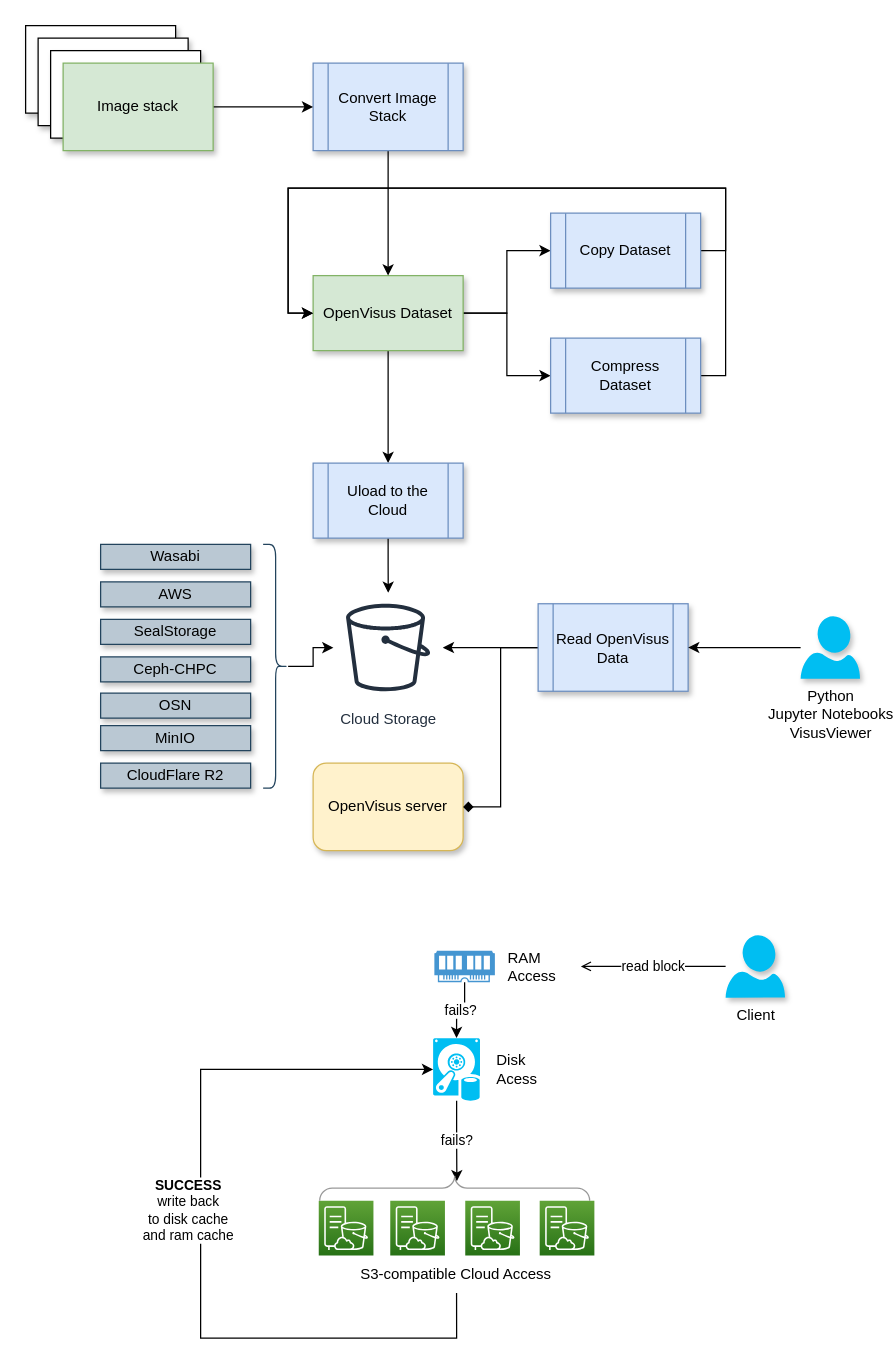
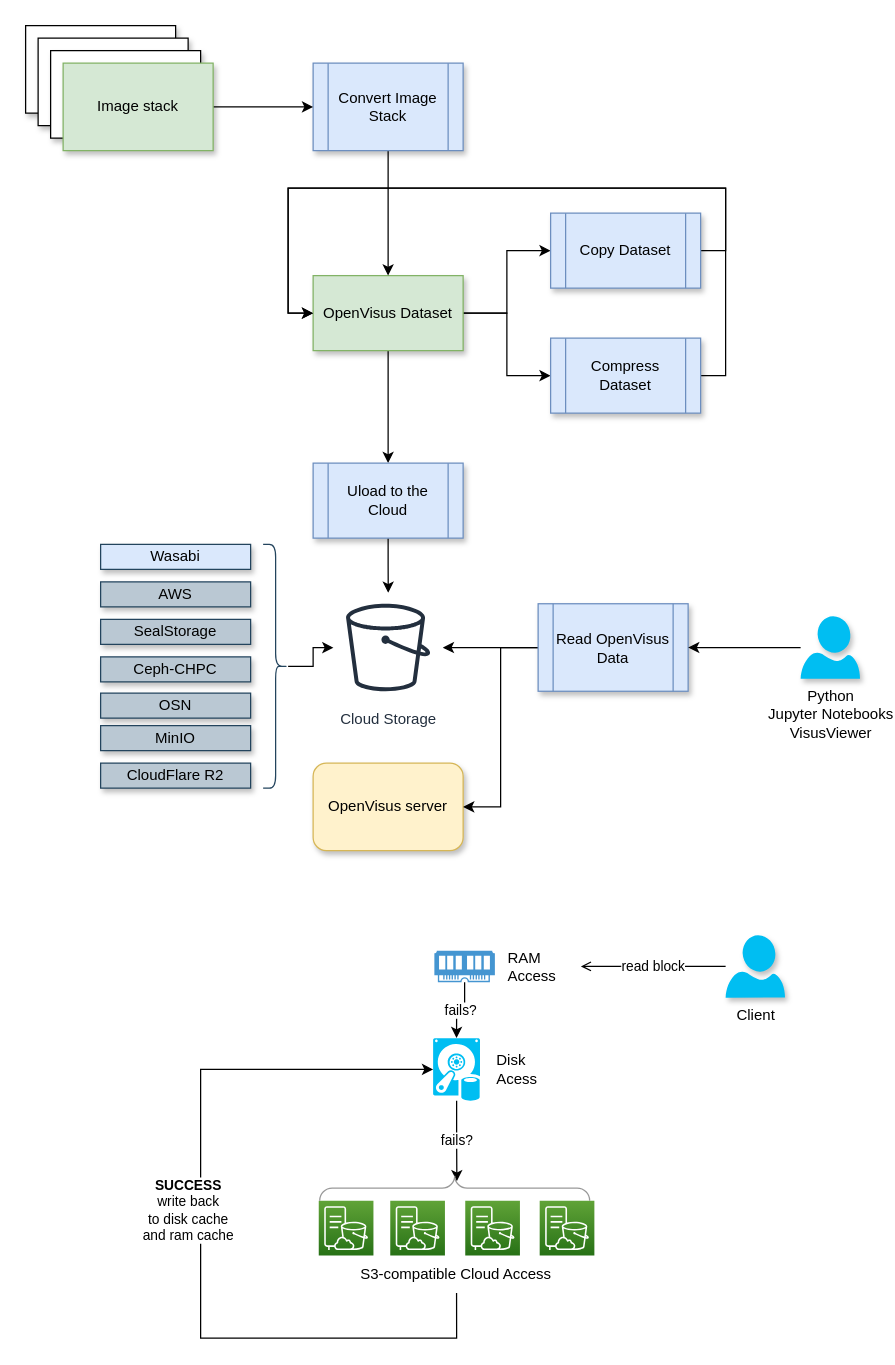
node "Wasabi": fillcolor #bac8d3 -> #dae8fc
edge "Read OpenVisus Data" -> "OpenVisus server": arrowhead diamond -> classic
